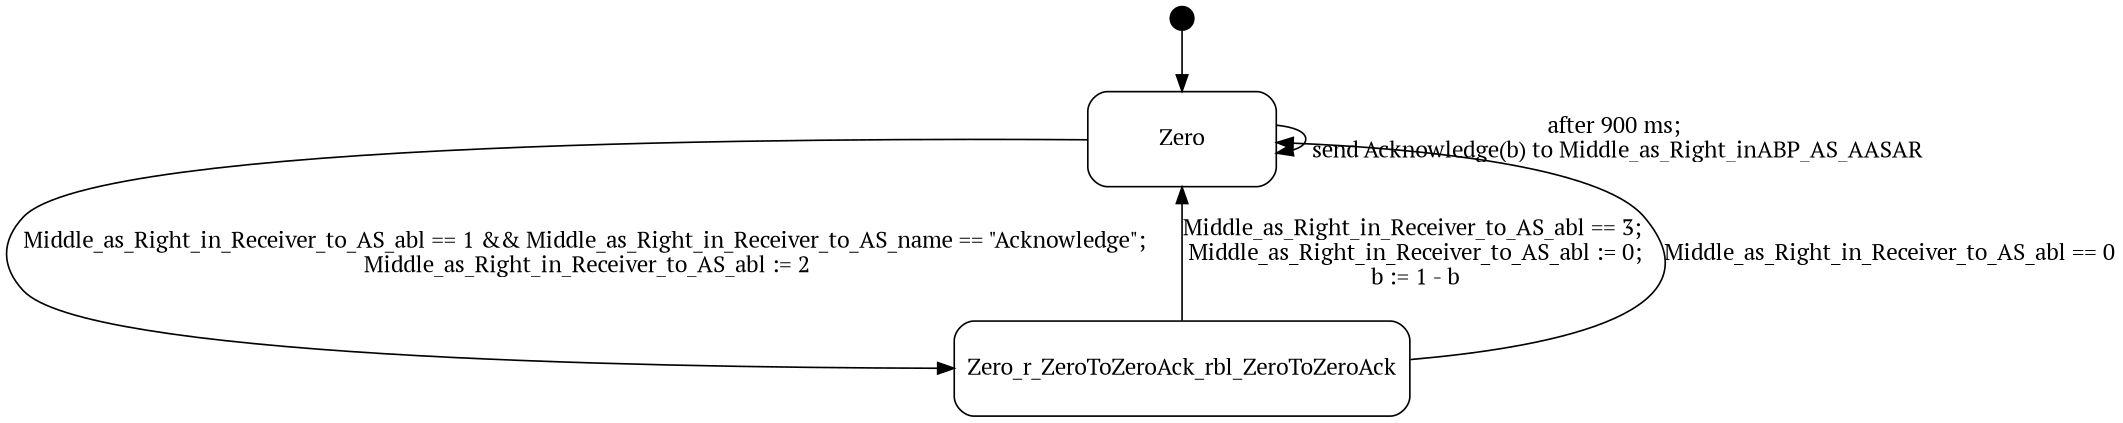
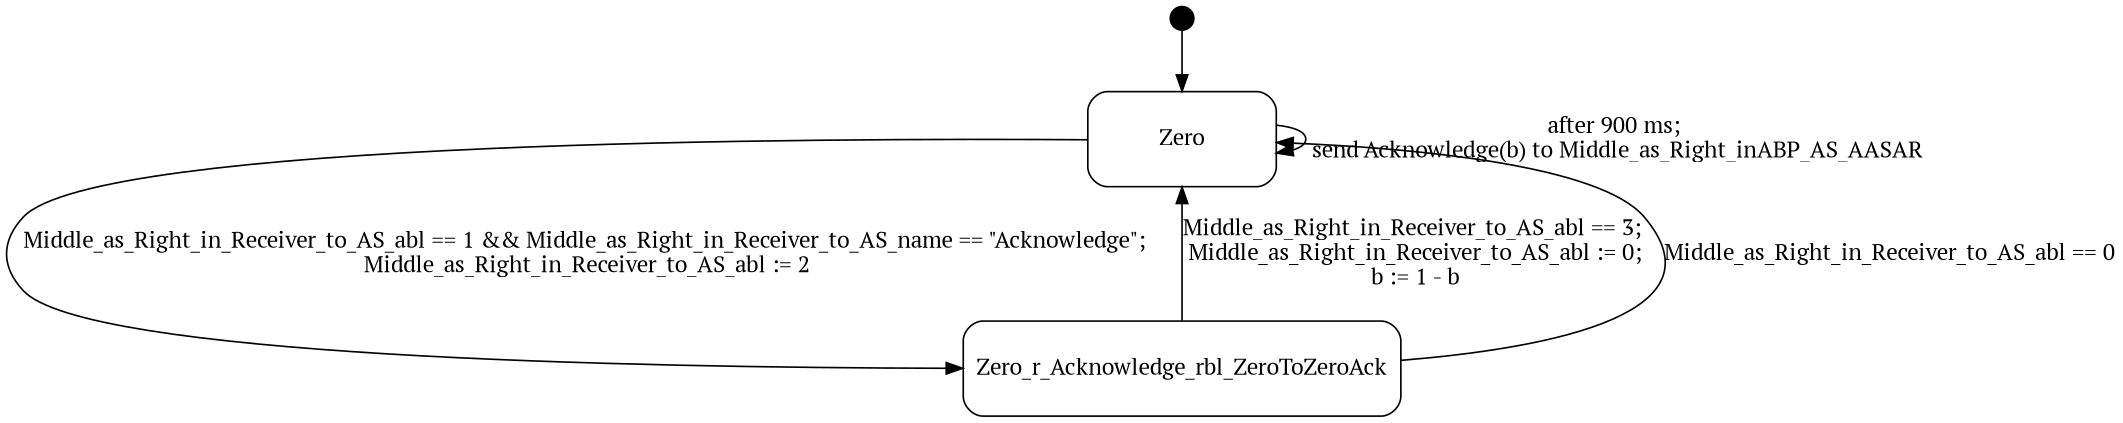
node "Zero_r_ZeroToZeroAck_rbl_ZeroToZeroAck": label "Zero_r_ZeroToZeroAck_rbl_ZeroToZeroAck" -> "Zero_r_Acknowledge_rbl_ZeroToZeroAck"
